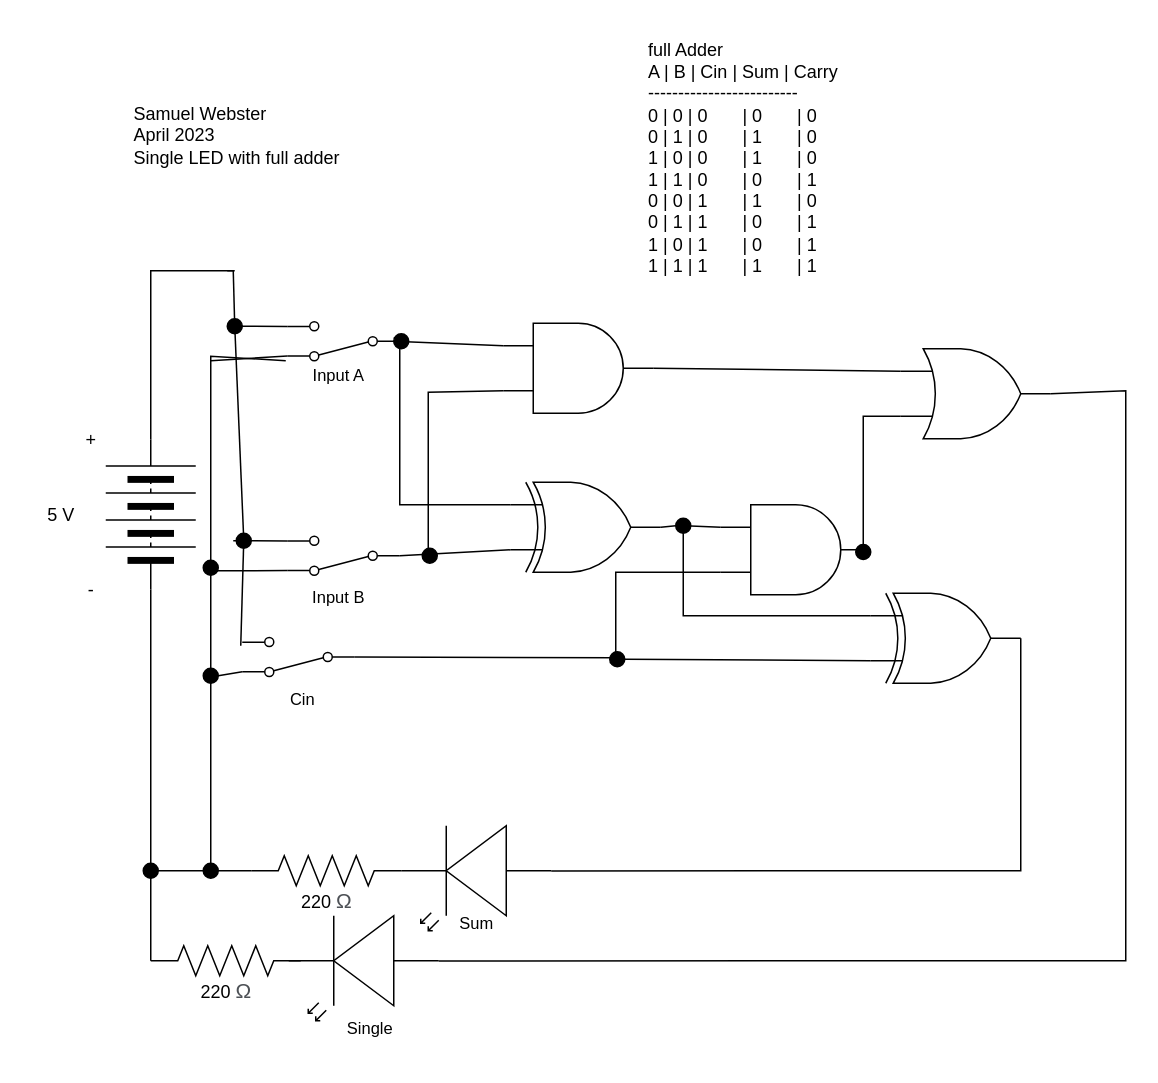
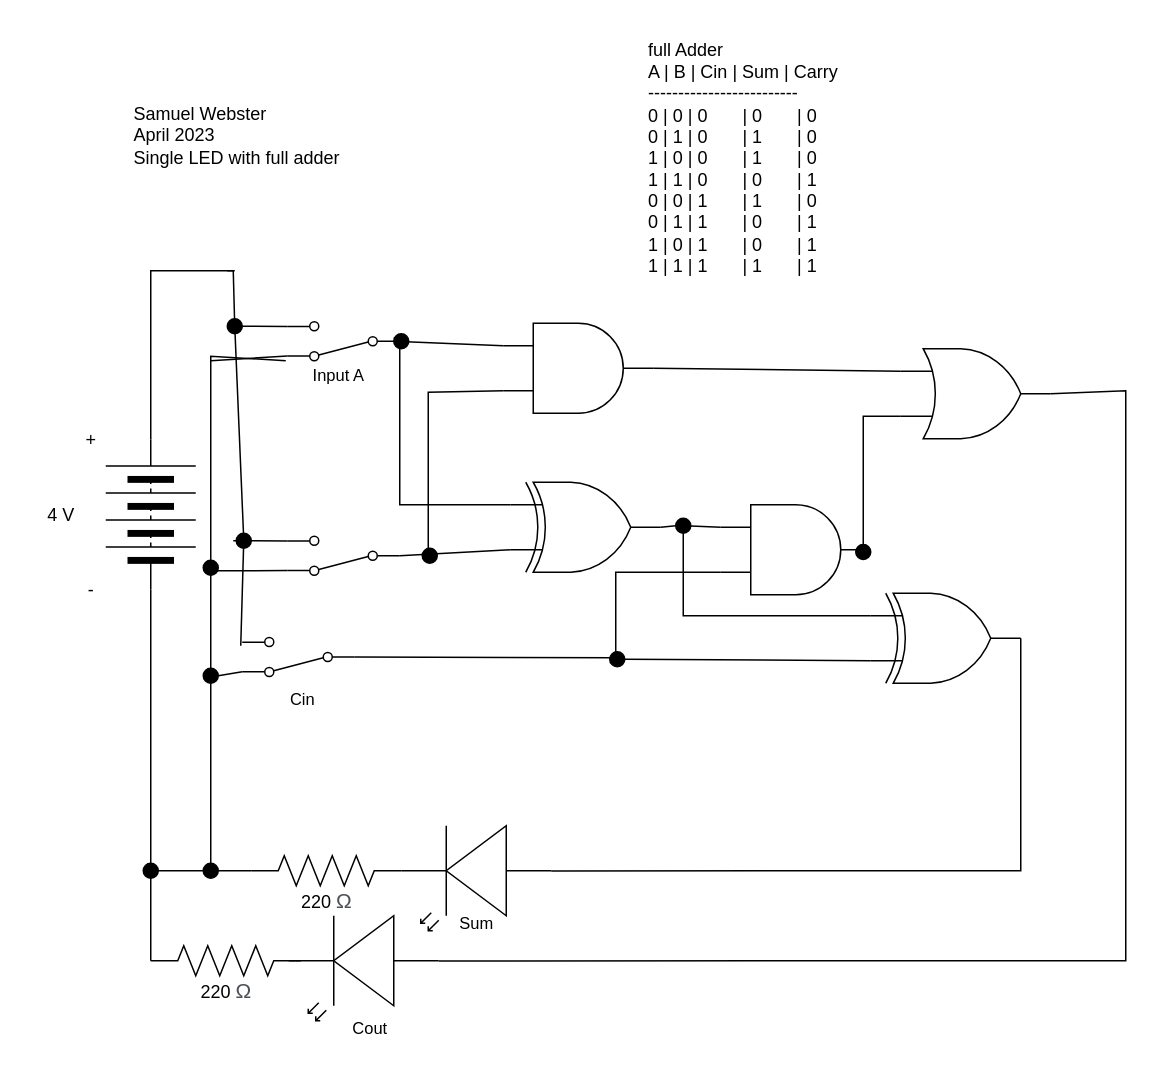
node "5 V": label "5 V" -> "4 V"
node "Input B": removed
node "Single": label "Single" -> "Cout"
